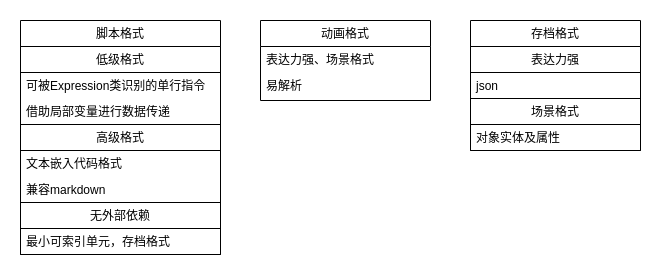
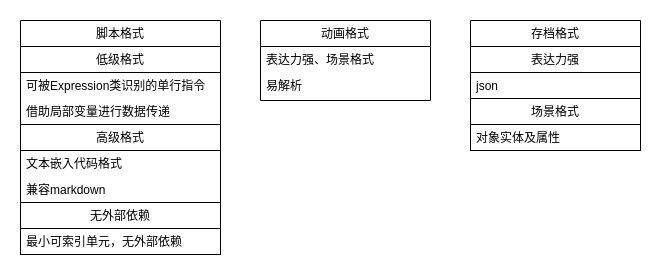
node "最小可索引单元，存档格式": label "最小可索引单元，存档格式" -> "最小可索引单元，无外部依赖"
